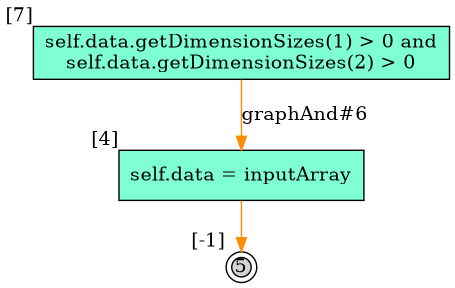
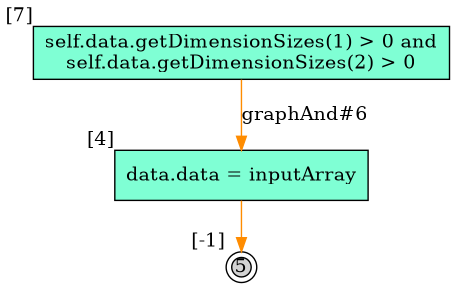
node "self.data = inputArray [4]": label "self.data = inputArray [4]" -> "data.data = inputArray [4]"
